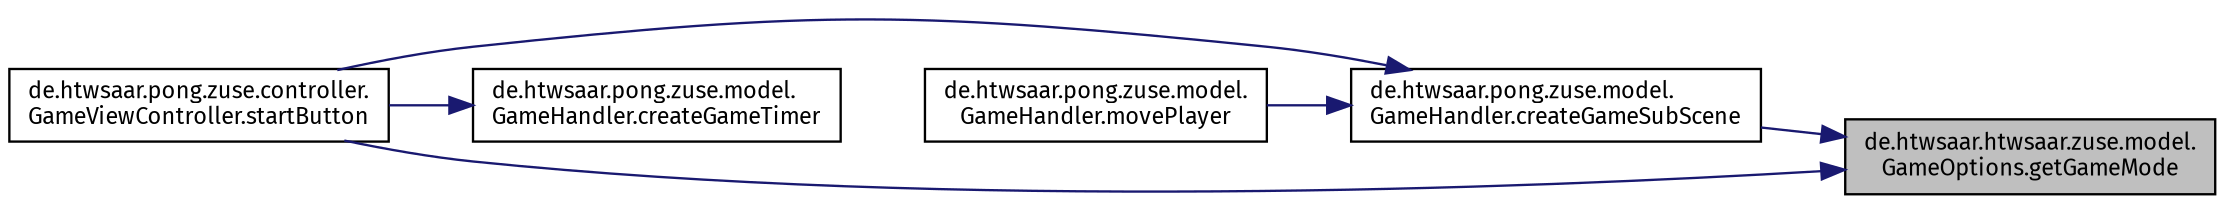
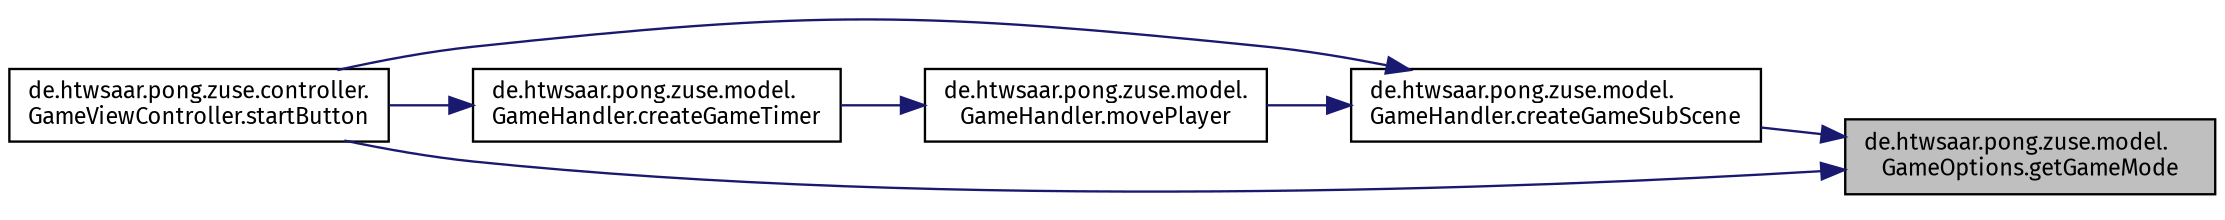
edge "de.htwsaar.pong.zuse.model. GameHandler.createGameTimer" -> "de.htwsaar.pong.zuse.model. GameHandler.movePlayer": added
node "de.htwsaar.htwsaar.zuse.model. GameOptions.getGameMode": label "de.htwsaar.htwsaar.zuse.model. GameOptions.getGameMode" -> "de.htwsaar.pong.zuse.model. GameOptions.getGameMode"
